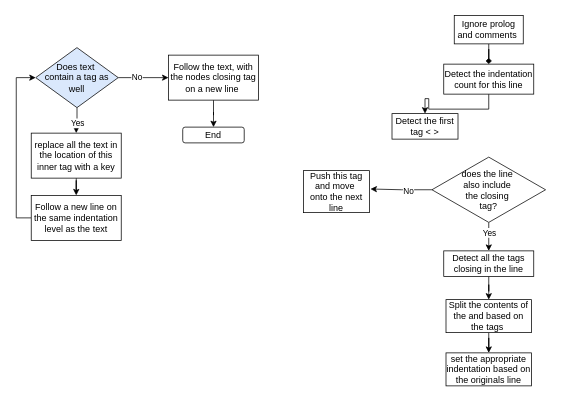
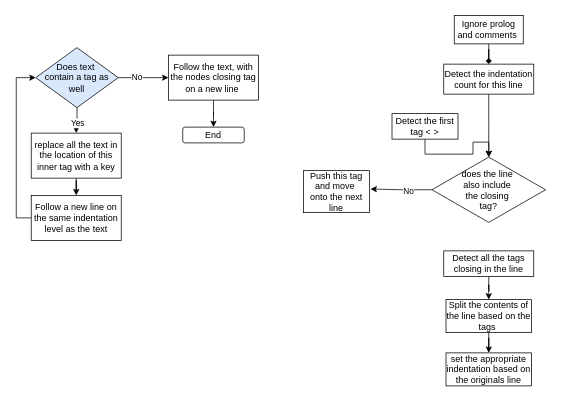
edge "Detect the indentation count for this line" -> "Detect the first tag < >": now "Detect the indentation count for this line" -> "does the line also include the closing tag?"
edge "Detect the first tag < >" -> "does the line also include the closing tag?": added
edge "does the line also include the closing tag?" -> "Detect all the tags closing in the line": removed, label "Yes"
node "Split the contents of the and based on the tags": label "Split the contents of the and based on the tags" -> "Split the contents of the line based on the tags"
